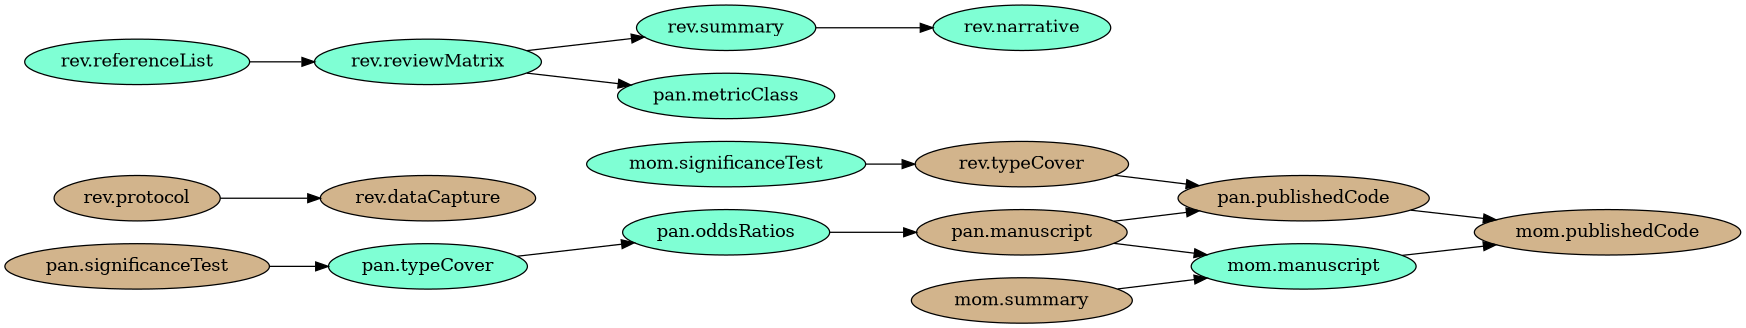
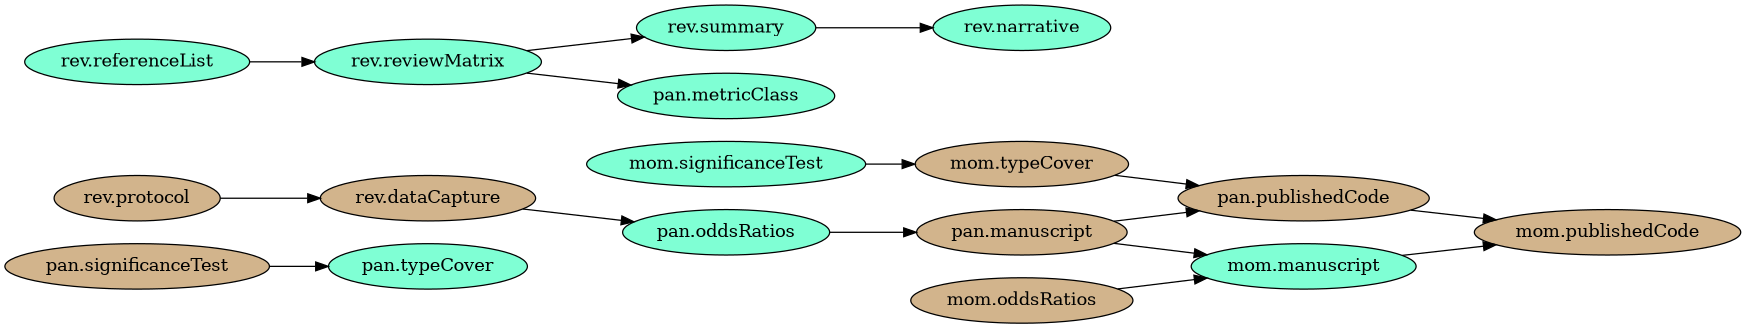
node "rev.typeCover": label "rev.typeCover" -> "mom.typeCover"
edge "pan.typeCover" -> "pan.oddsRatios": now "rev.dataCapture" -> "pan.oddsRatios"
node "mom.summary": label "mom.summary" -> "mom.oddsRatios"
